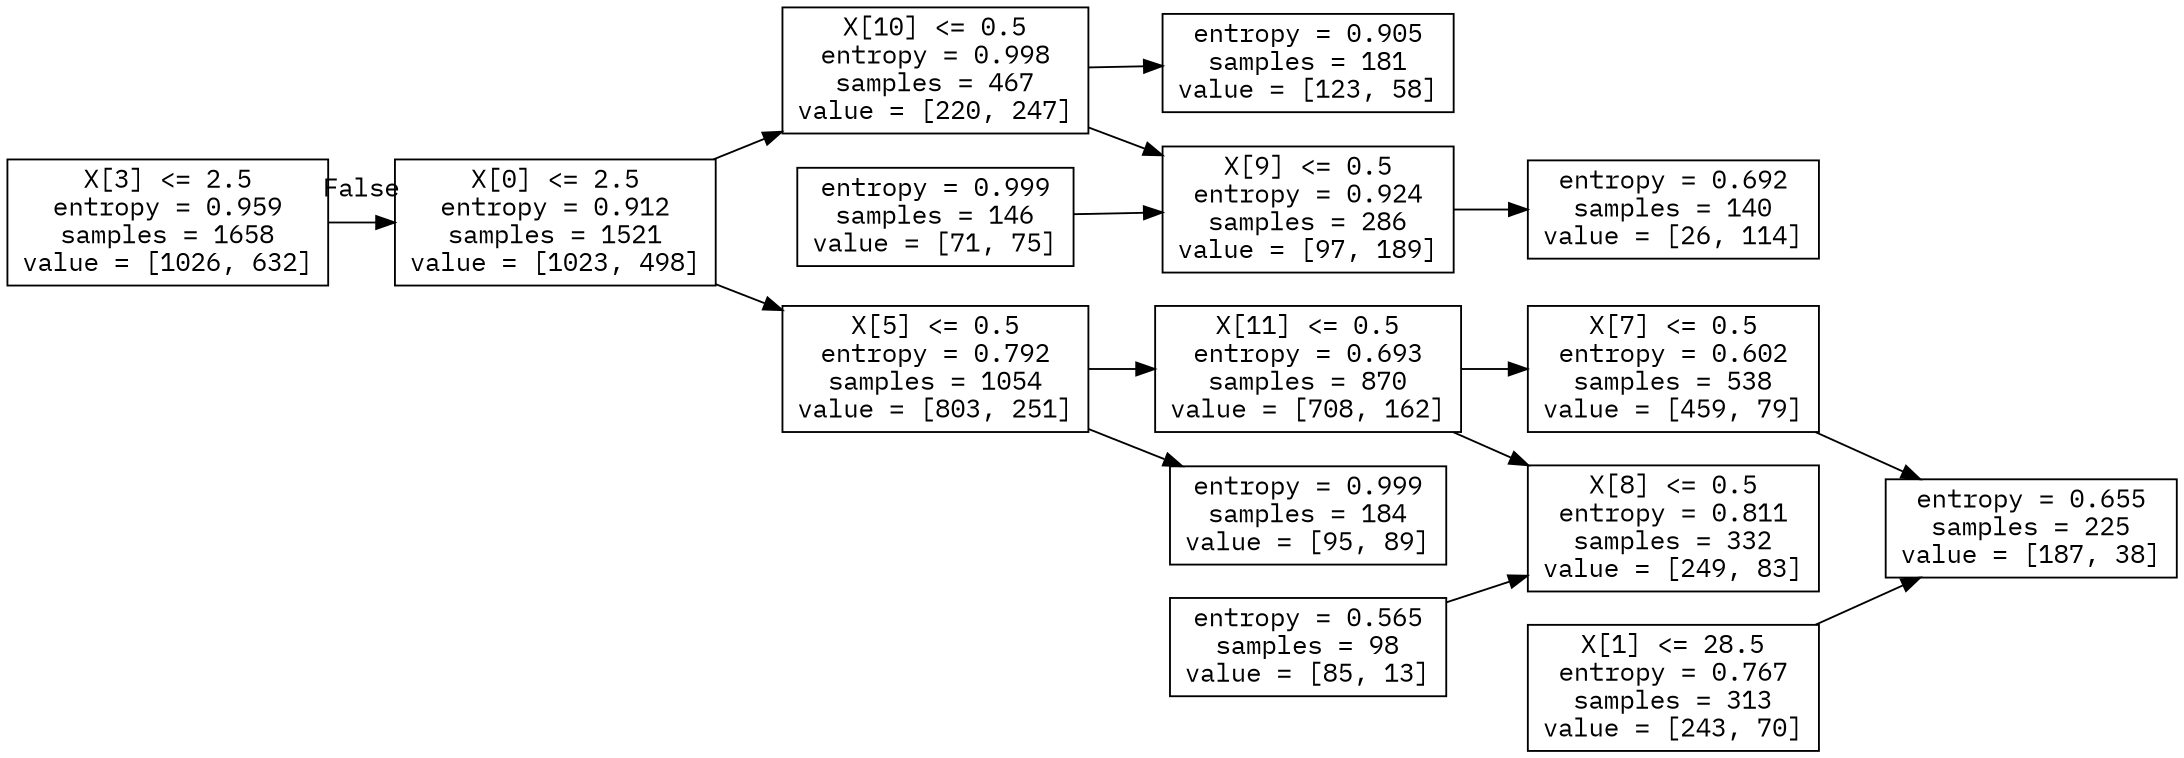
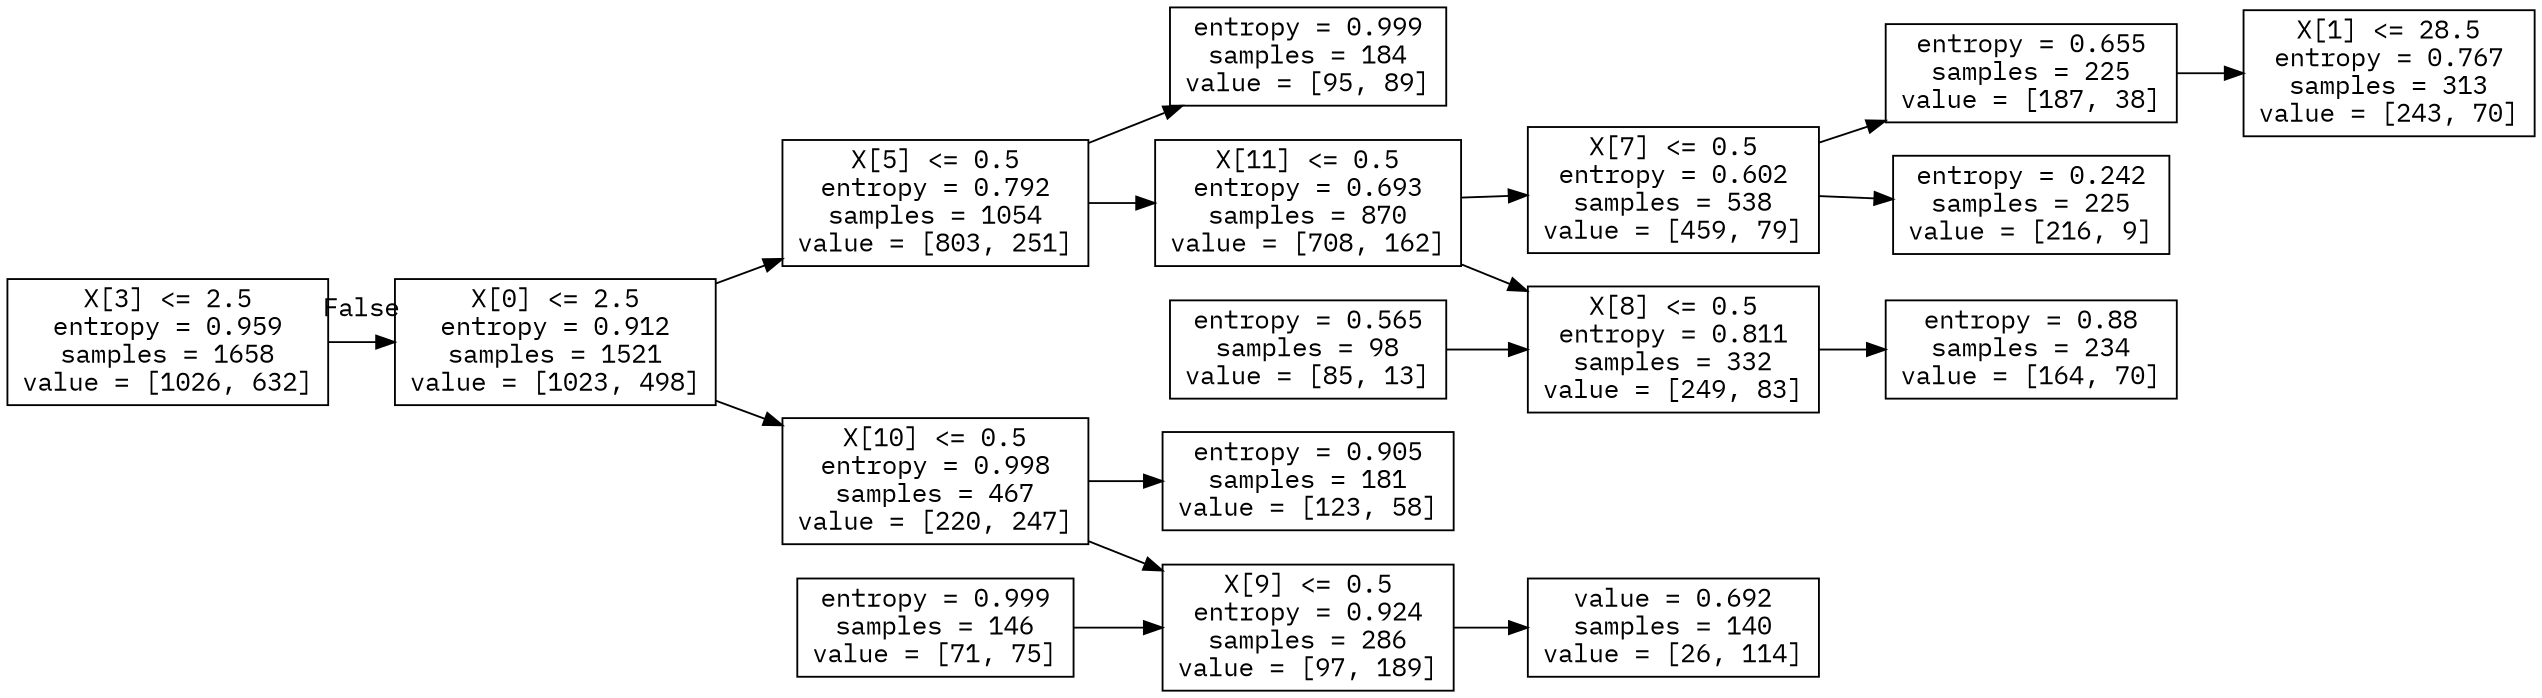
node "entropy = 0.242 samples = 225 value = [216, 9]": added
node "entropy = 0.692 samples = 140 value = [26, 114]": label "entropy = 0.692 samples = 140 value = [26, 114]" -> "value = 0.692 samples = 140 value = [26, 114]"
node "entropy = 0.88 samples = 234 value = [164, 70]": added
edge "X[1] <= 28.5 entropy = 0.767 samples = 313 value = [243, 70]" -> "entropy = 0.655 samples = 225 value = [187, 38]": reversed
